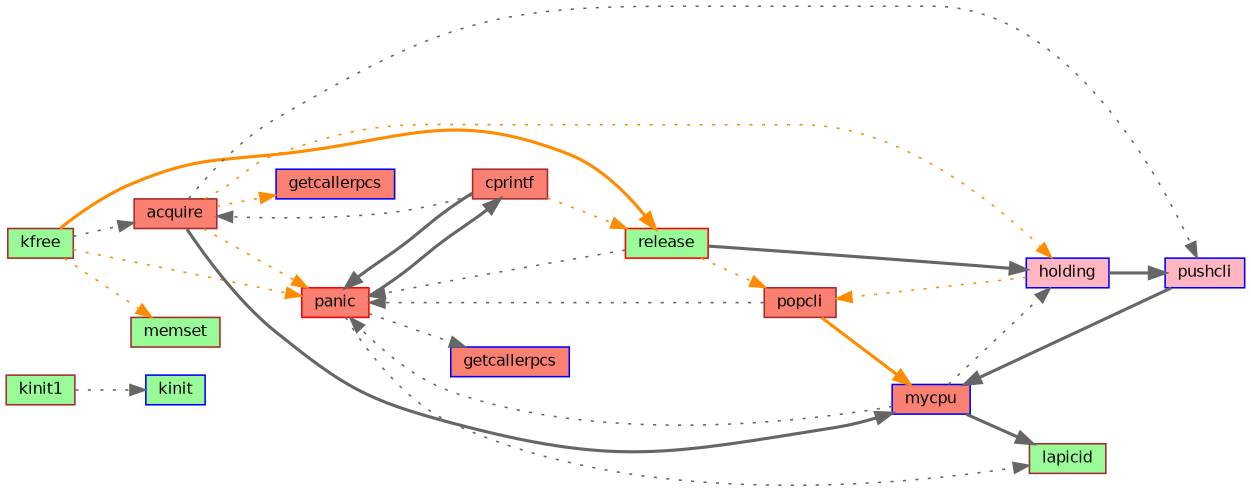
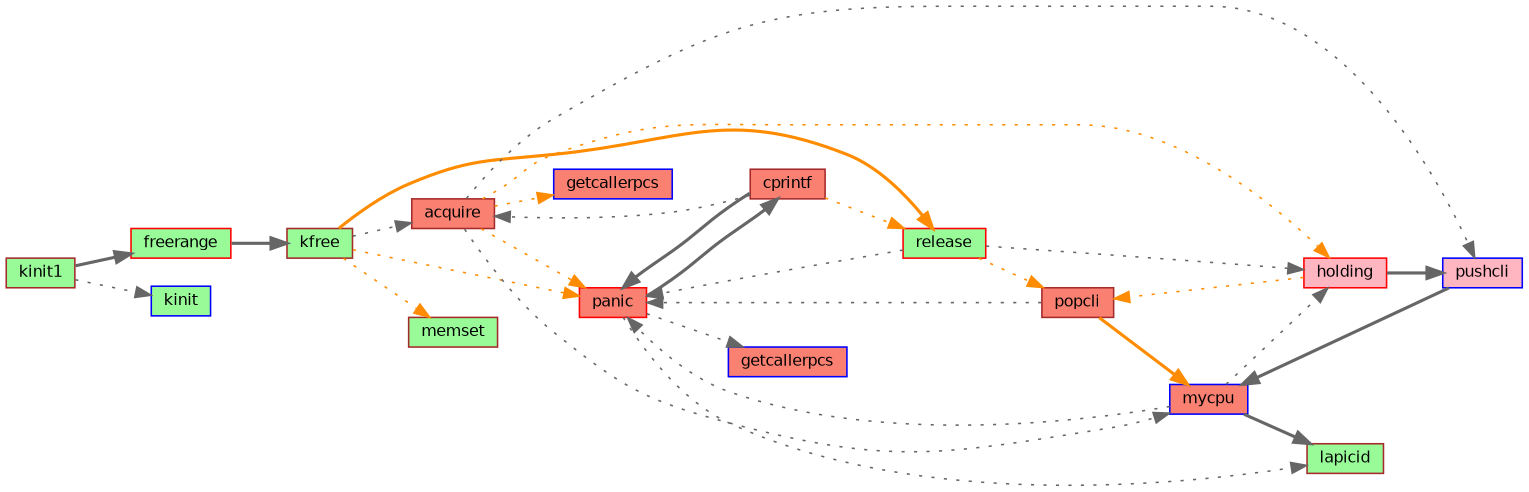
node "freerange": added
edge "release" -> "holding": style bold -> dotted
node "holding": color blue -> red
edge "acquire" -> "mycpu": style bold -> dotted
